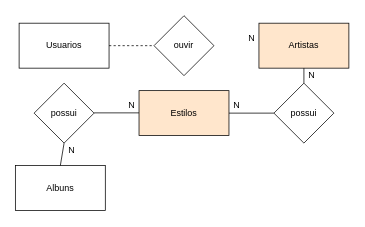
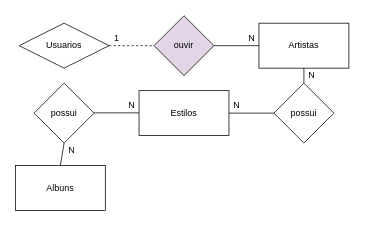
node "1": added
node "Usuarios": shape rectangle -> diamond
node "ouvir": fillcolor #ffffff -> #e1d5e7
edge "ouvir" -- "Artistas": added
node "Artistas": fillcolor #ffe6cc -> #ffffff
node "Estilos": fillcolor #ffe6cc -> #ffffff
